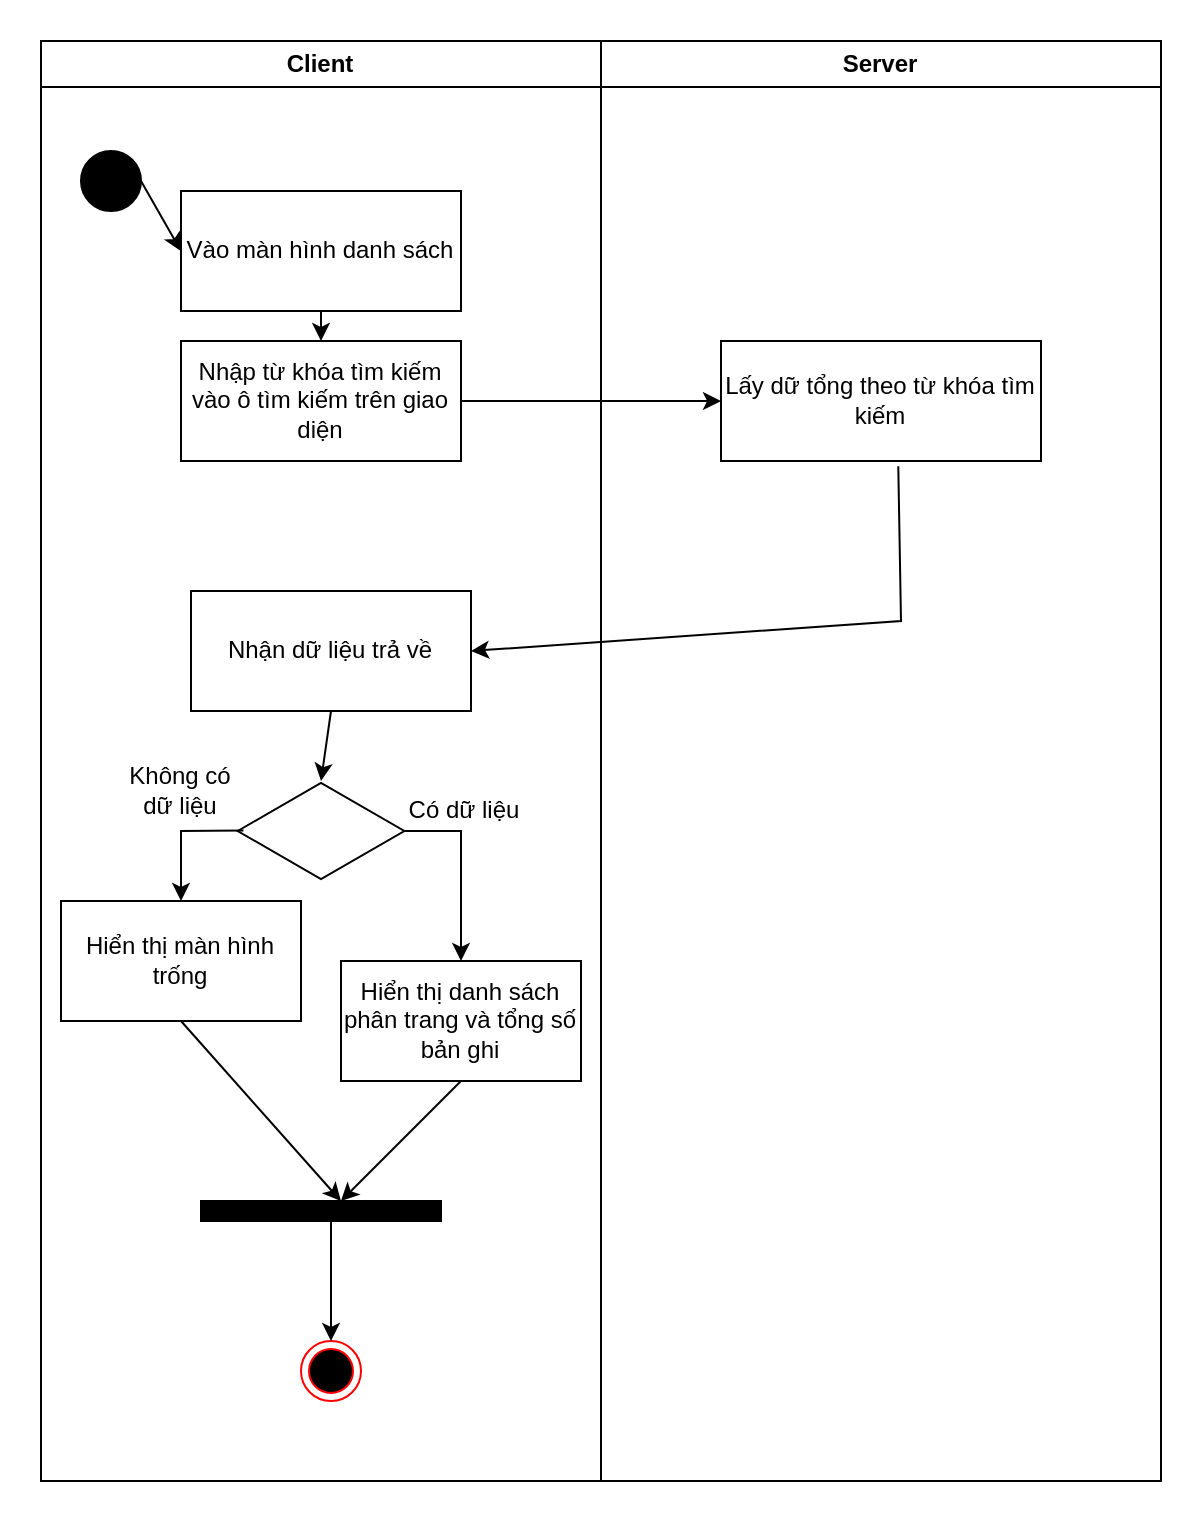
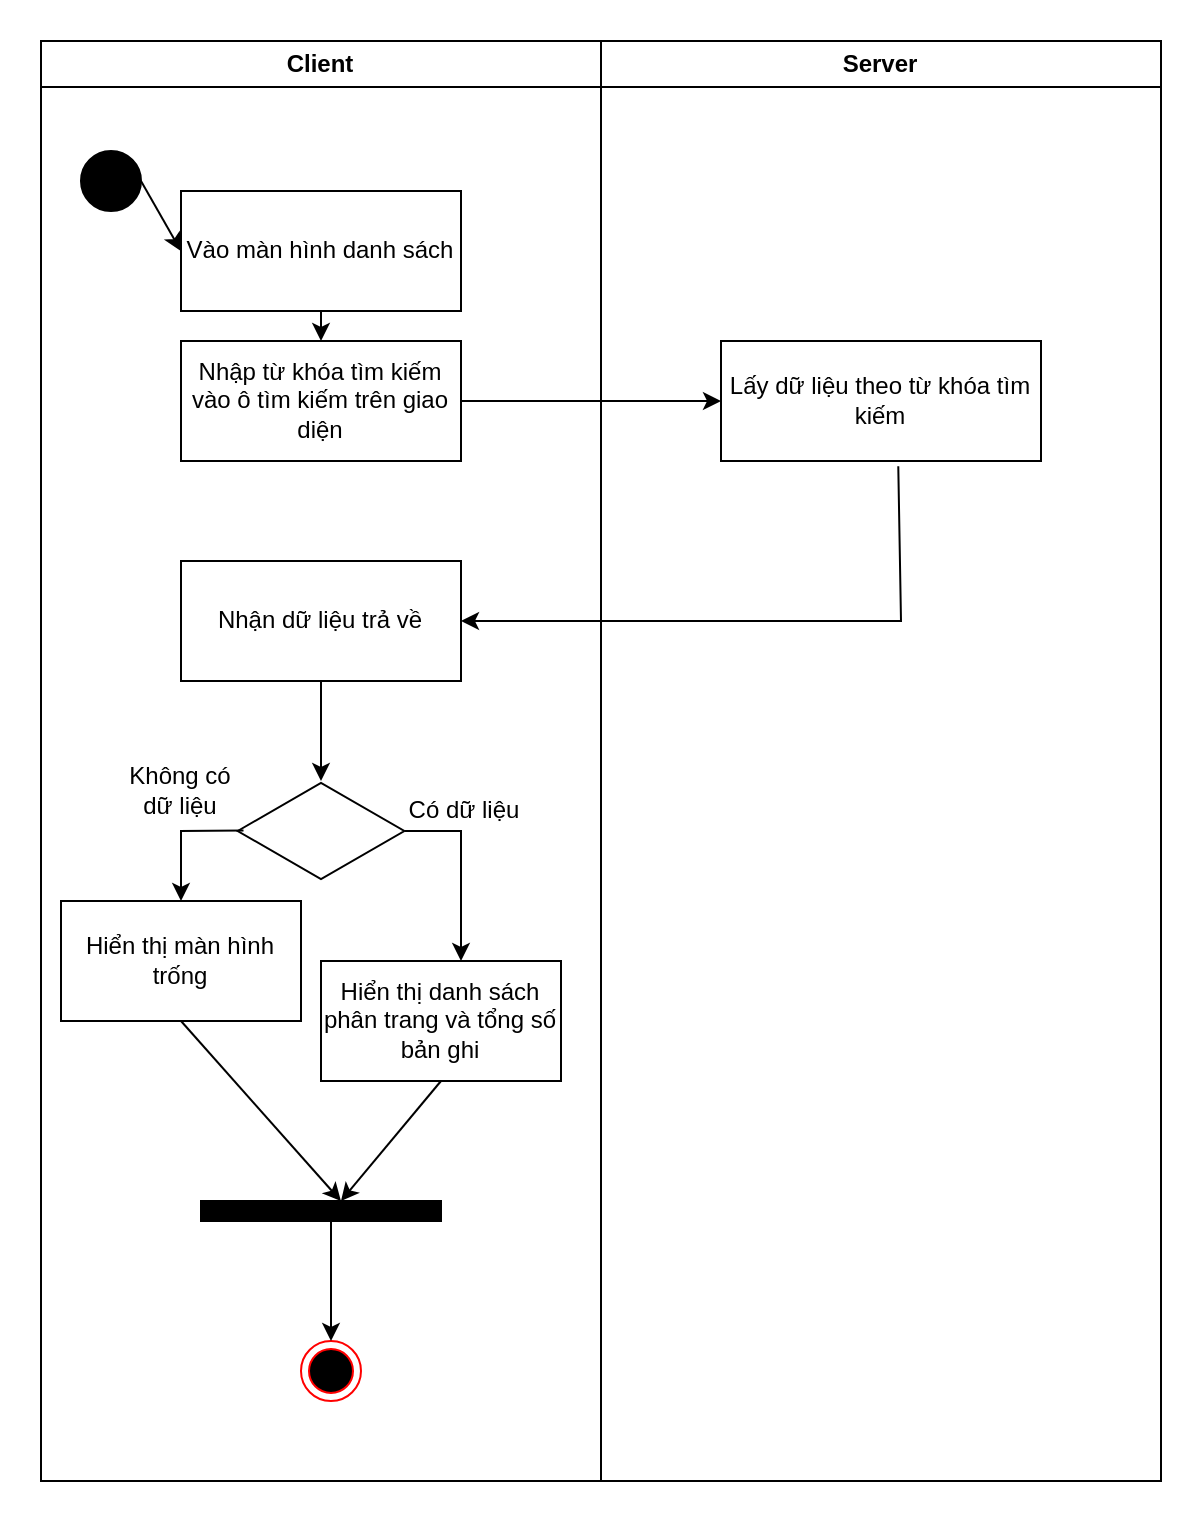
node "Lấy dữ tổng theo từ khóa tìm kiếm": label "Lấy dữ tổng theo từ khóa tìm kiếm" -> "Lấy dữ liệu theo từ khóa tìm kiếm"
node "Nhận dữ liệu trả về": moved (331, 651) -> (321, 621)
node "Hiển thị danh sách phân trang và tổng số bản ghi": moved (461, 1021) -> (441, 1021)
